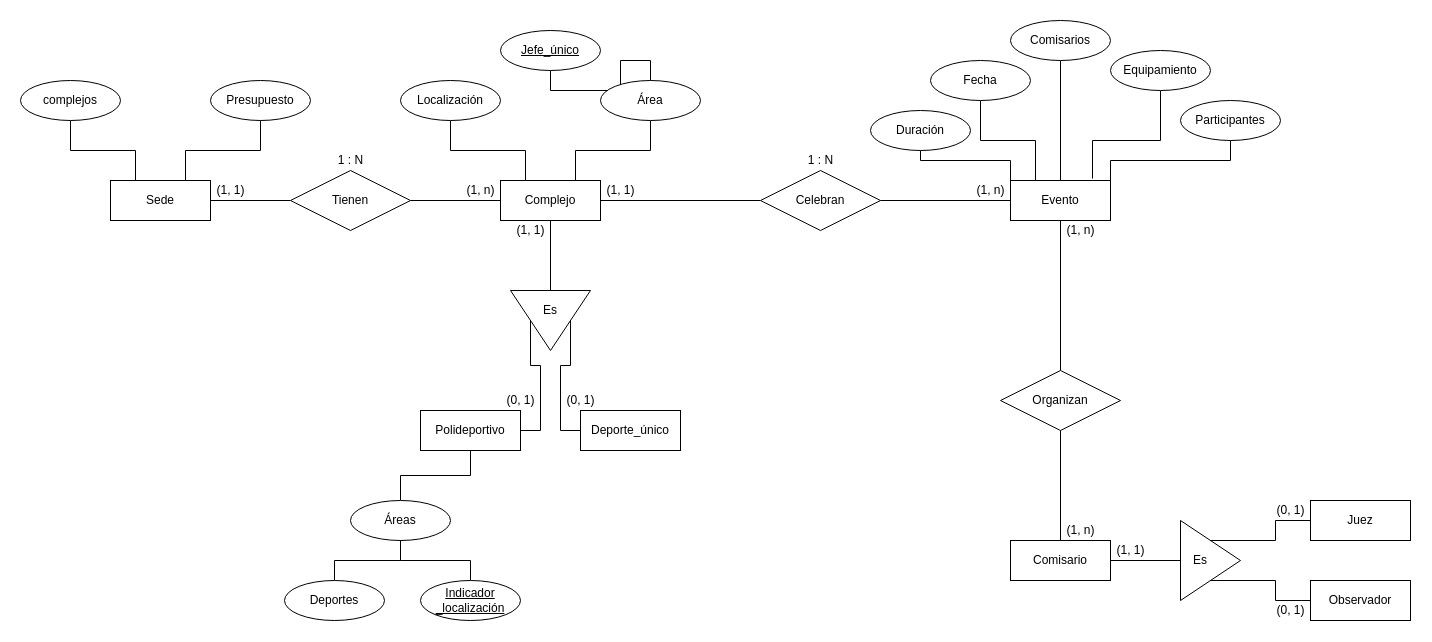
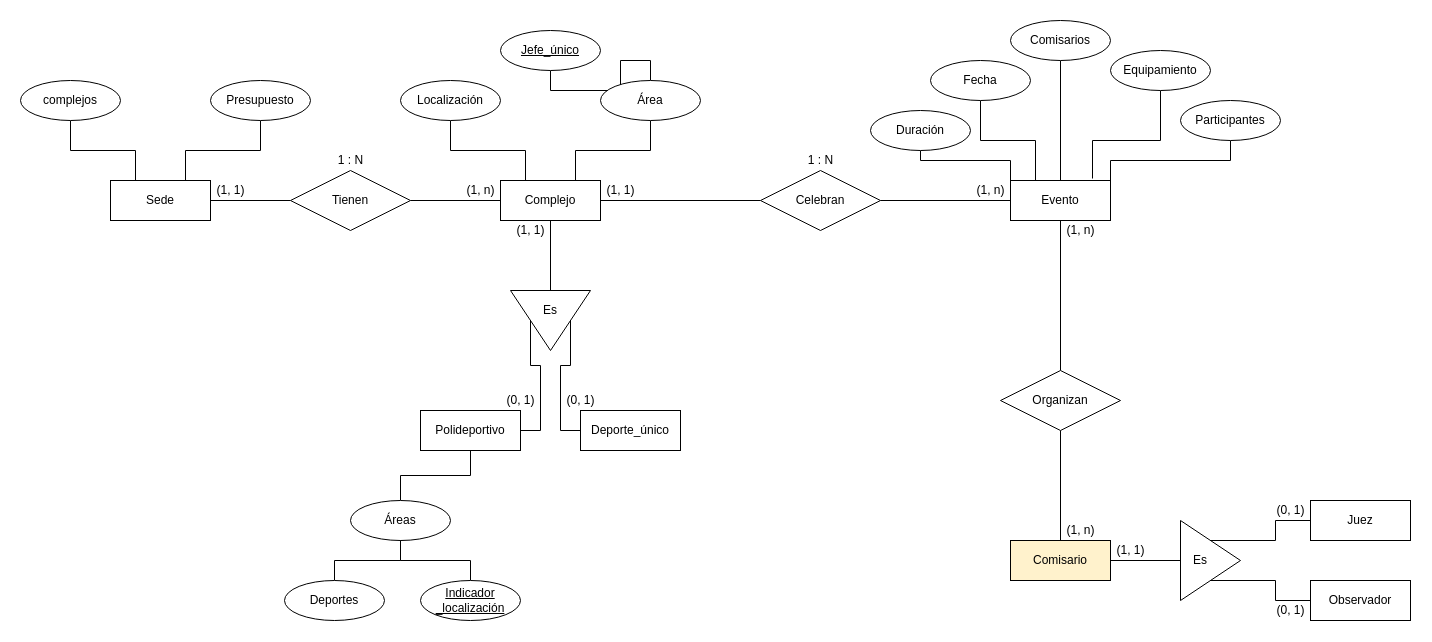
node "Comisario": fillcolor #ffffff -> #fff2cc
